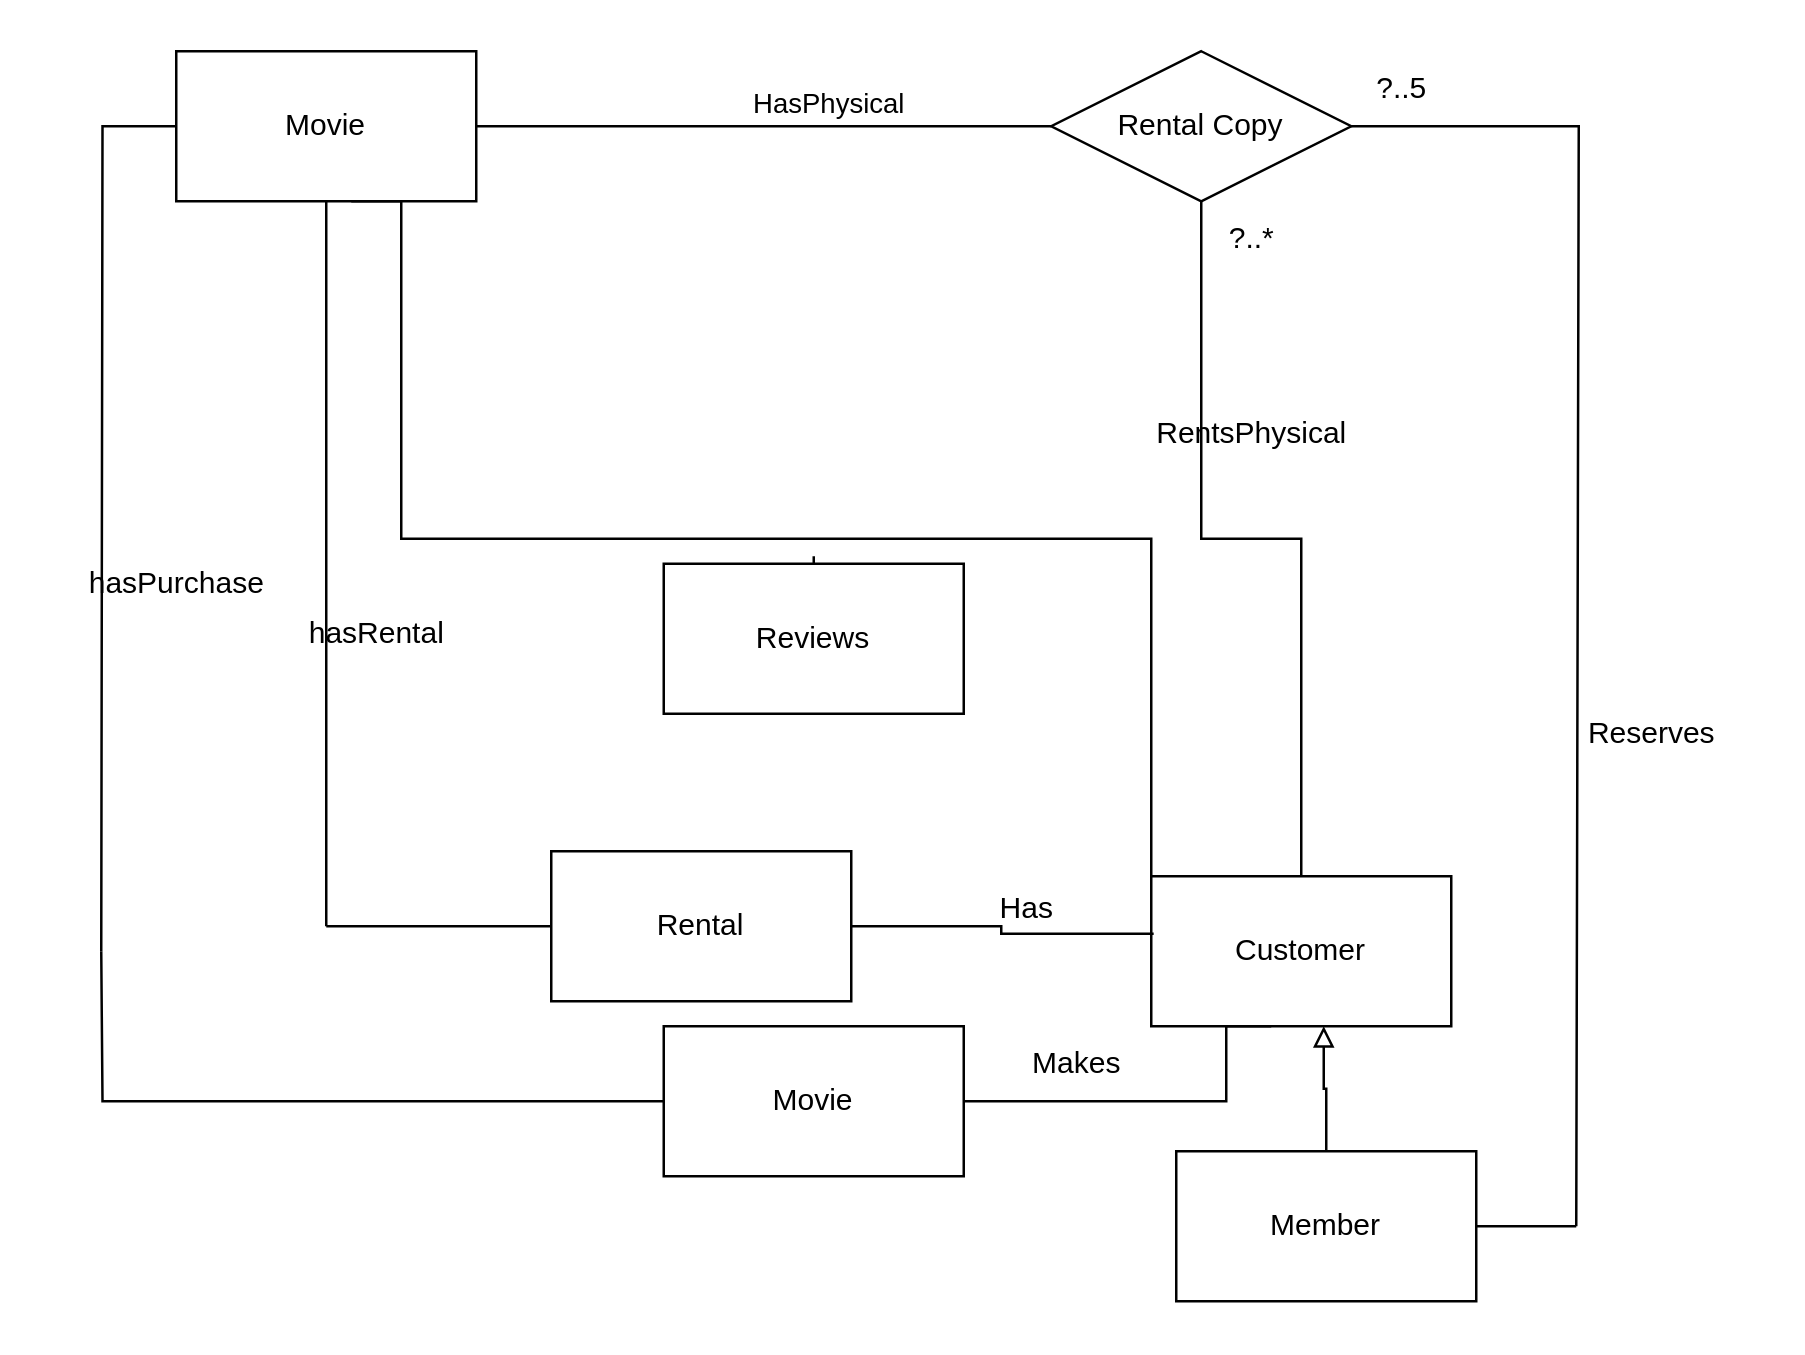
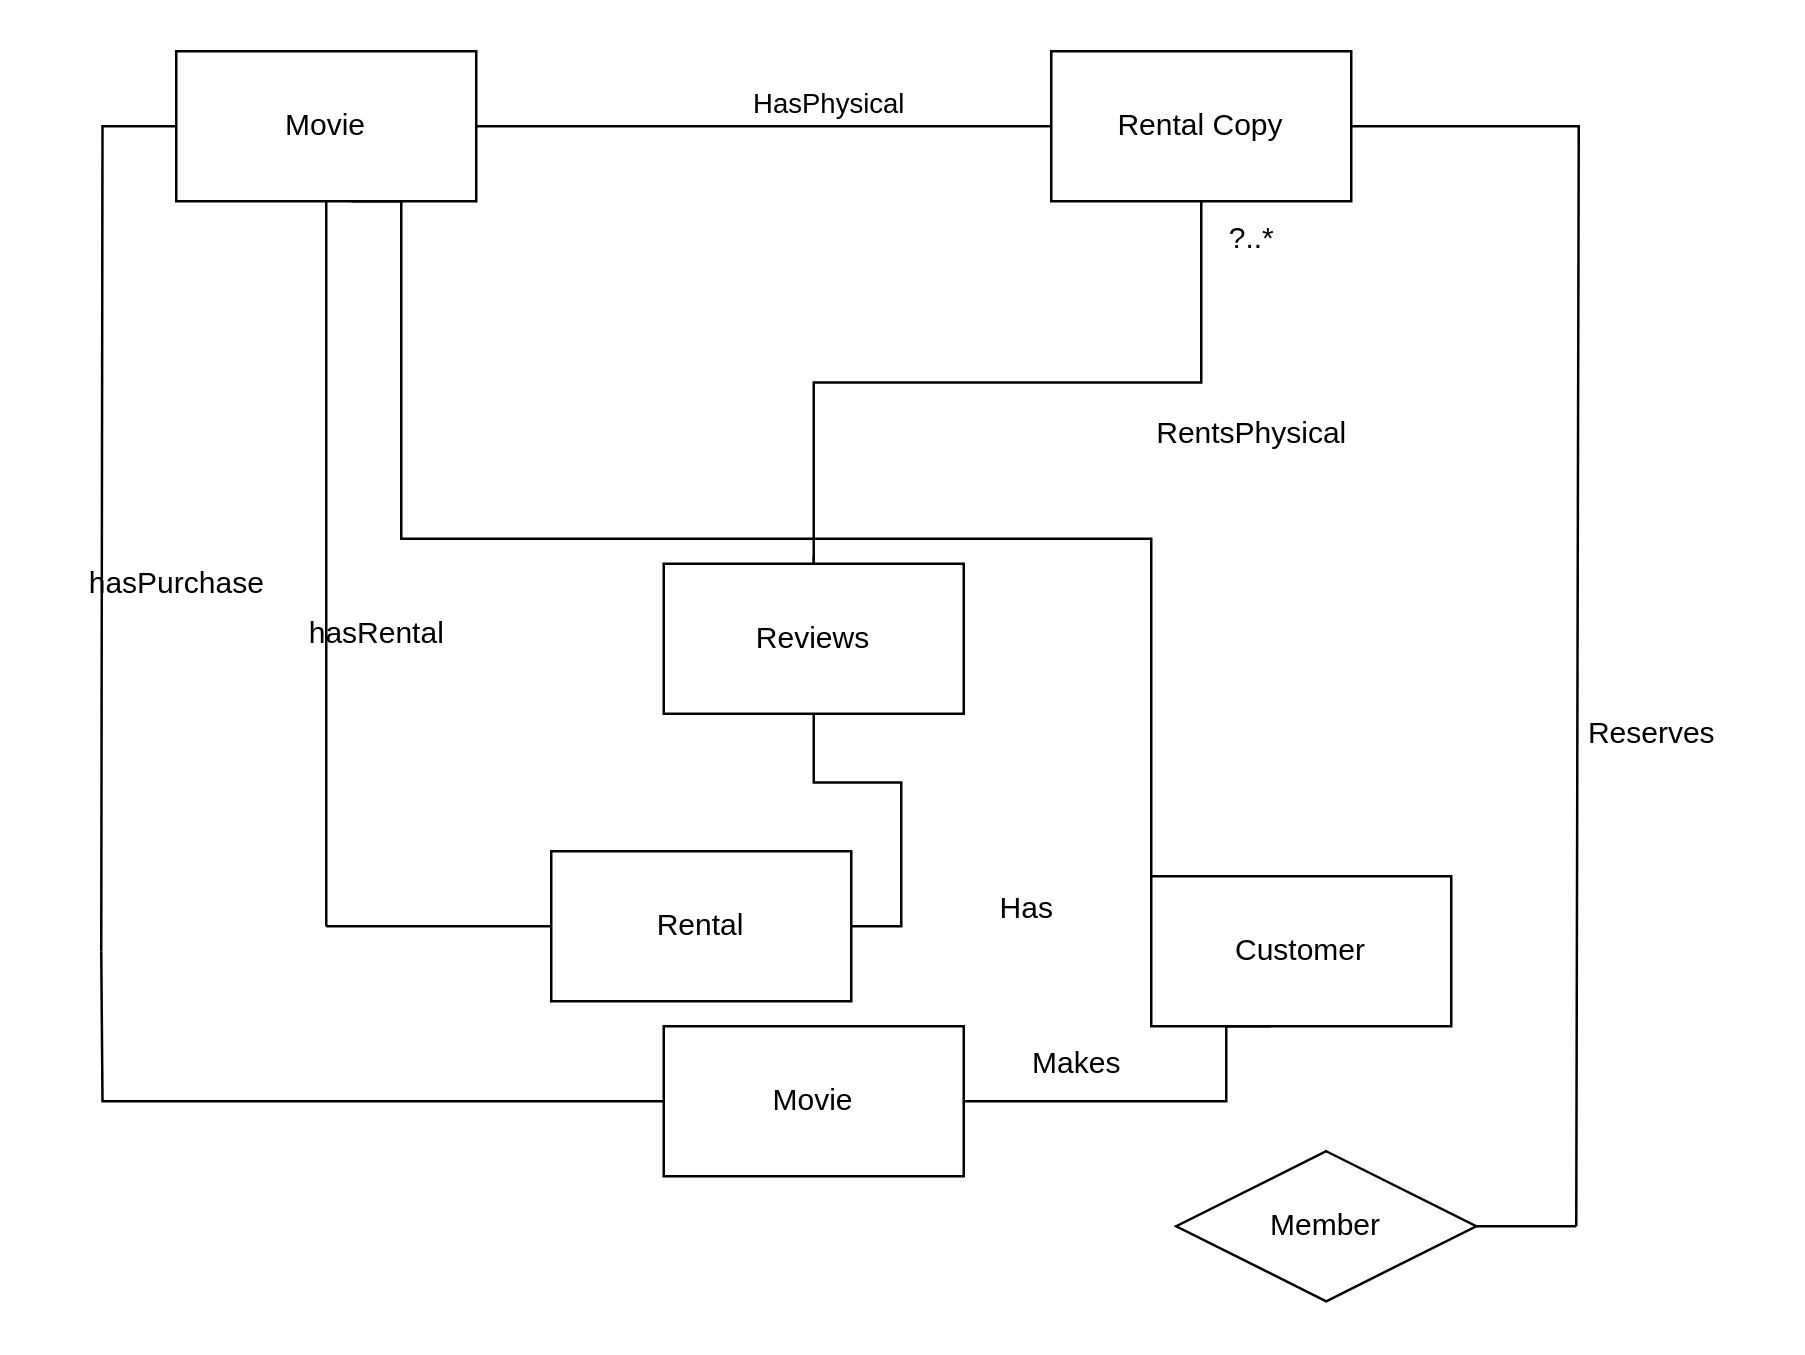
node "?..5": removed
node "Rental Copy": shape diamond -> rectangle
edge "Rental Copy" -- "Customer": now "Rental Copy" -- "Reviews"
edge "Rental" -- "Customer": now "Rental" -- "Reviews"
edge "Member" -> "Customer": removed
node "Member": shape rectangle -> diamond
